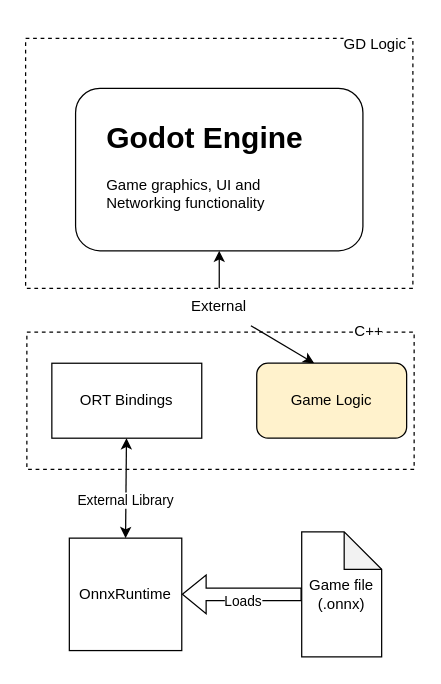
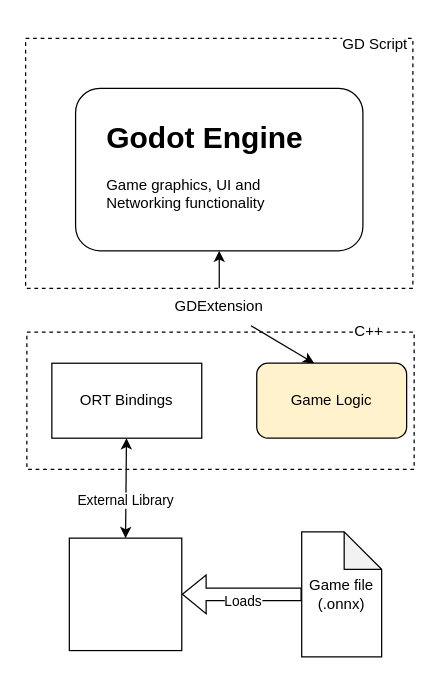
node "GD Logic": label "GD Logic" -> "GD Script"
node "External": label "External" -> "GDExtension"
node "OnnxRuntime": removed
